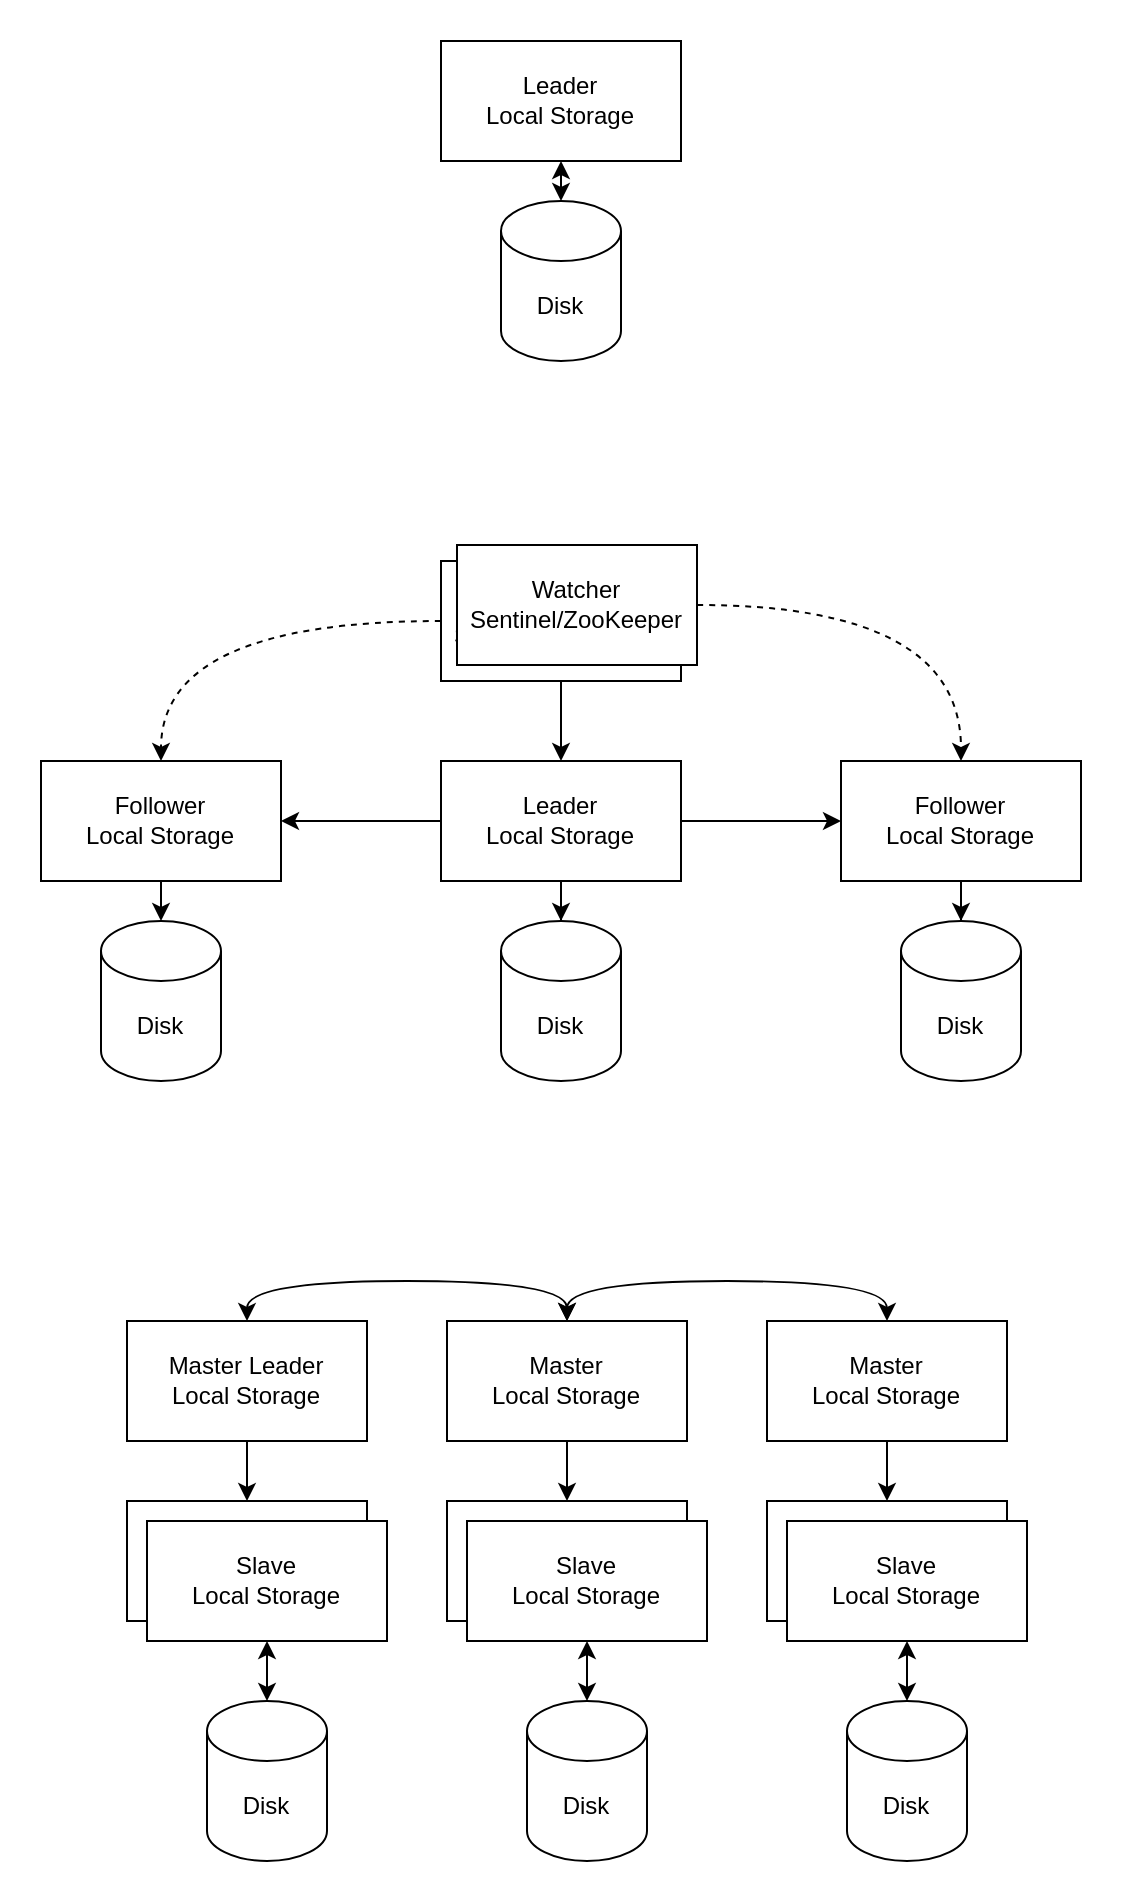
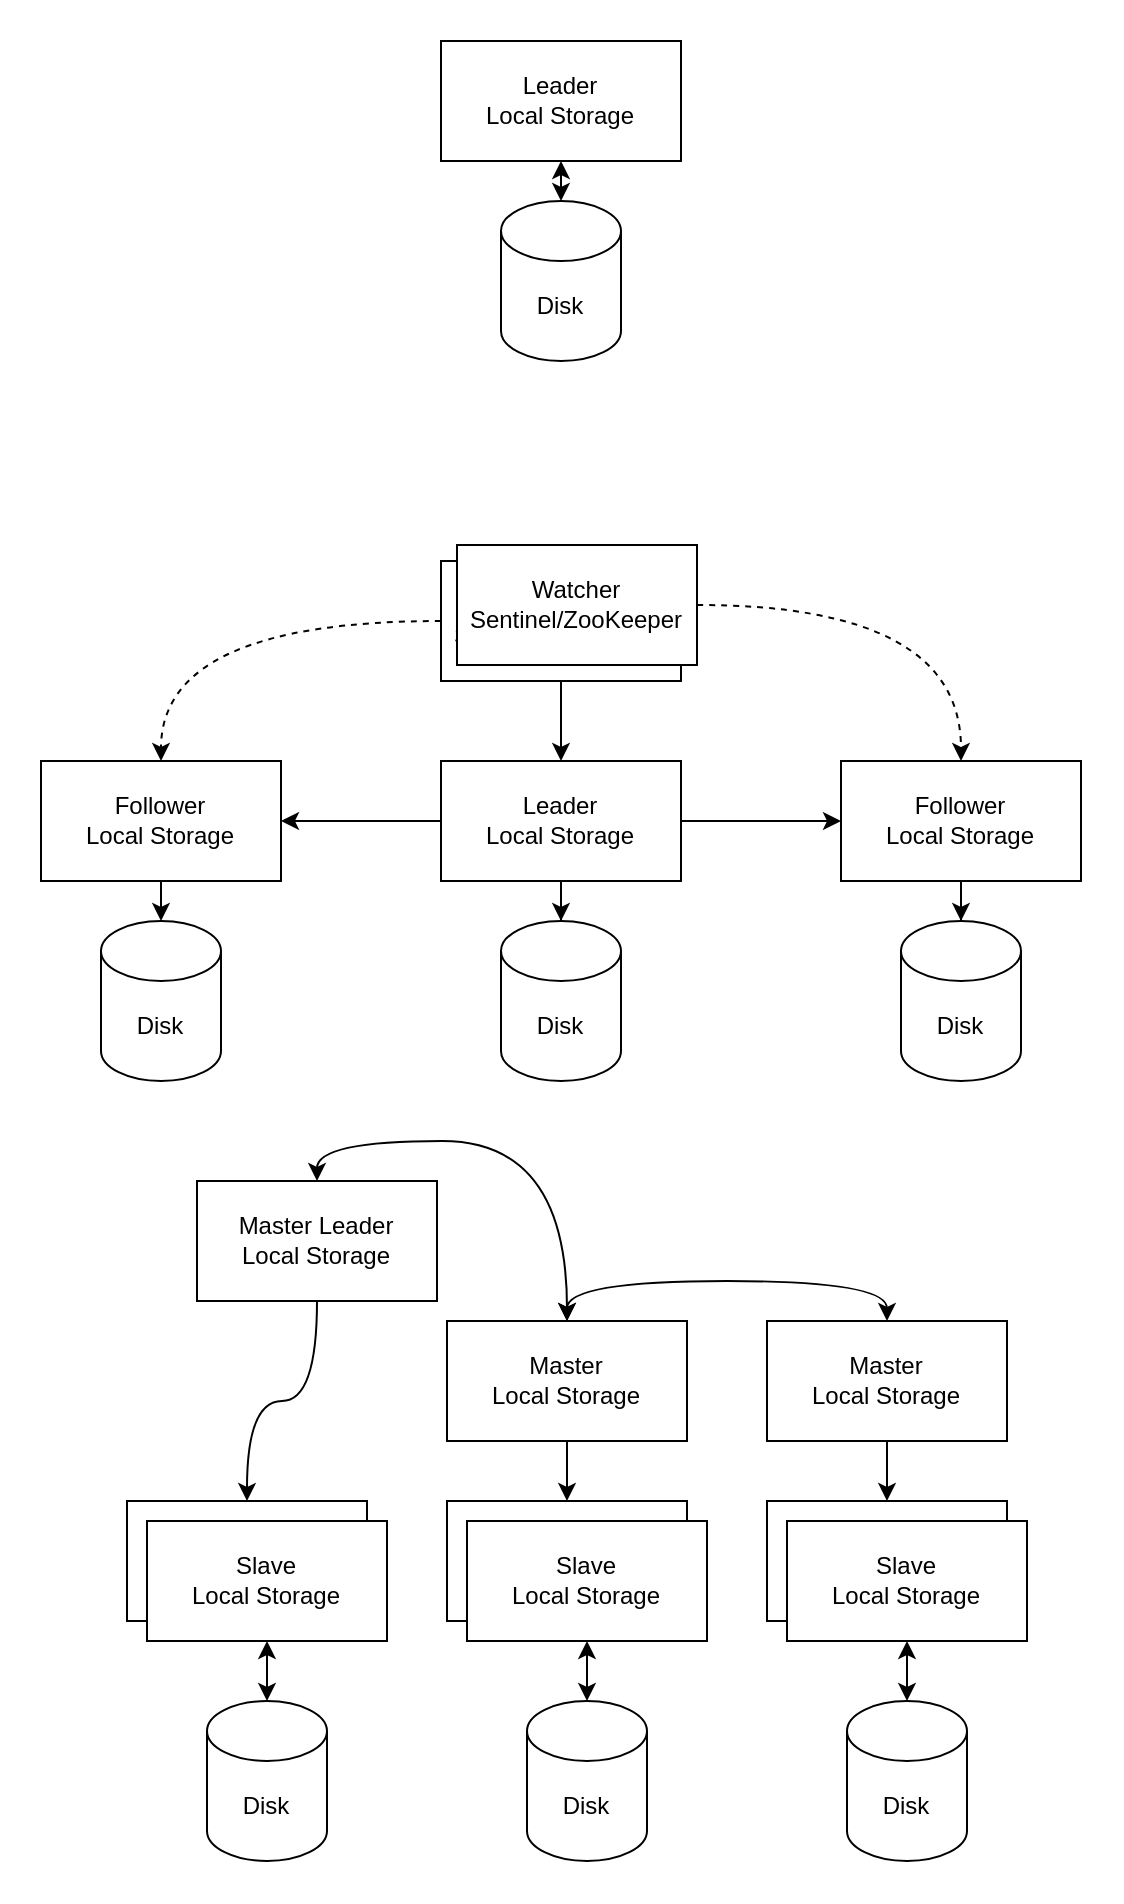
node "Master Leader Local Storage": moved (247, 1381) -> (317, 1241)
